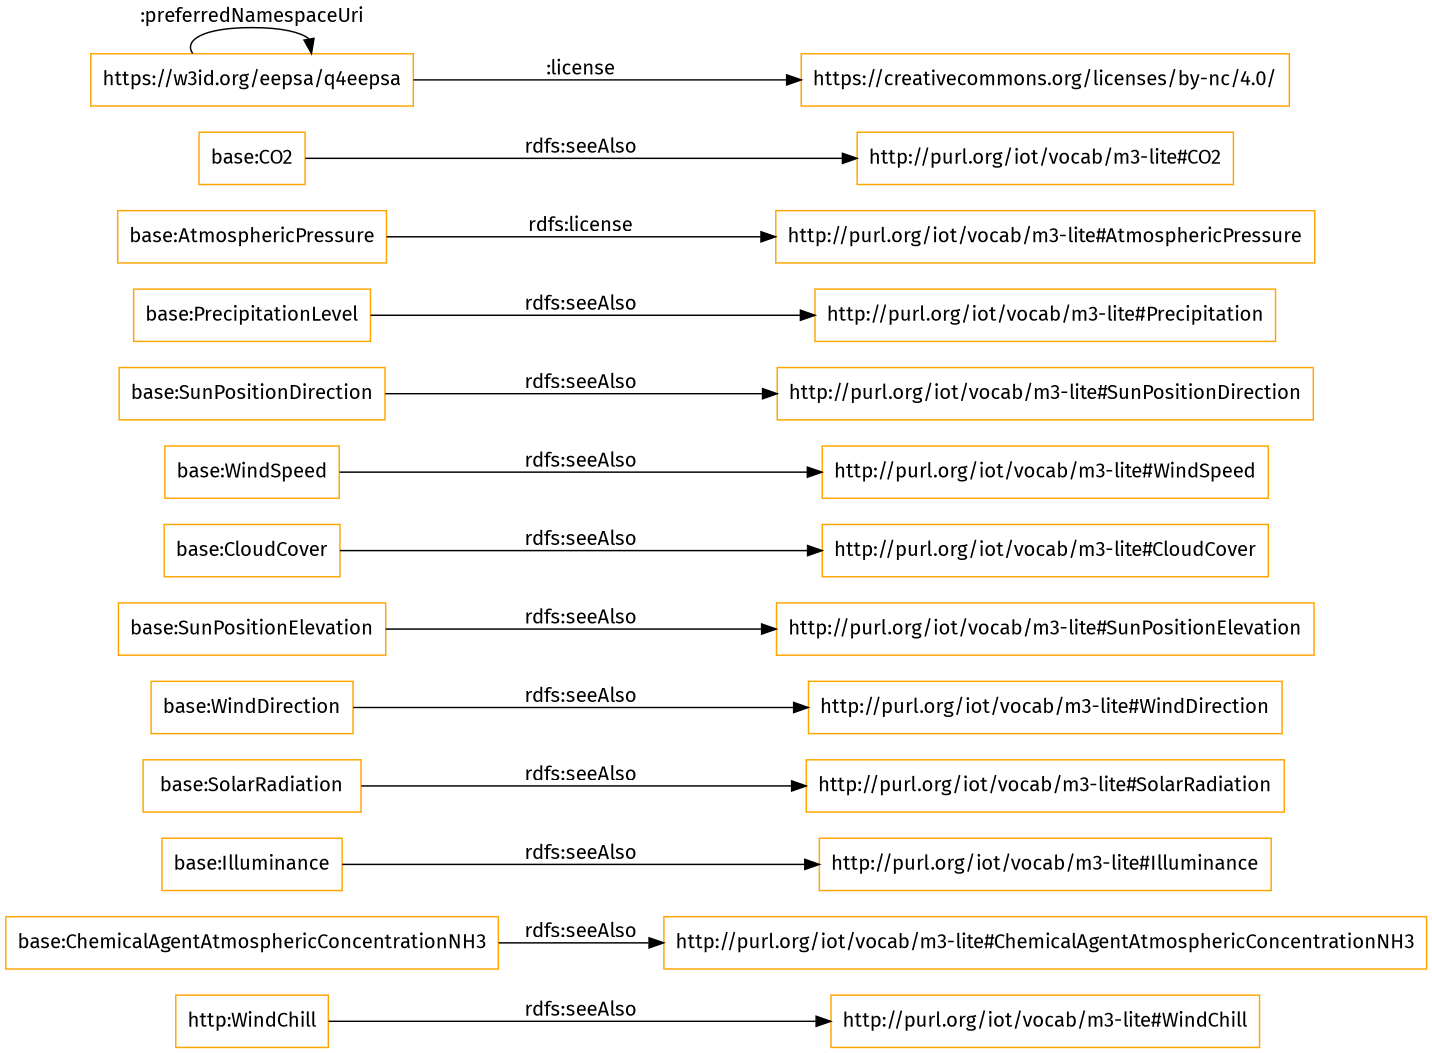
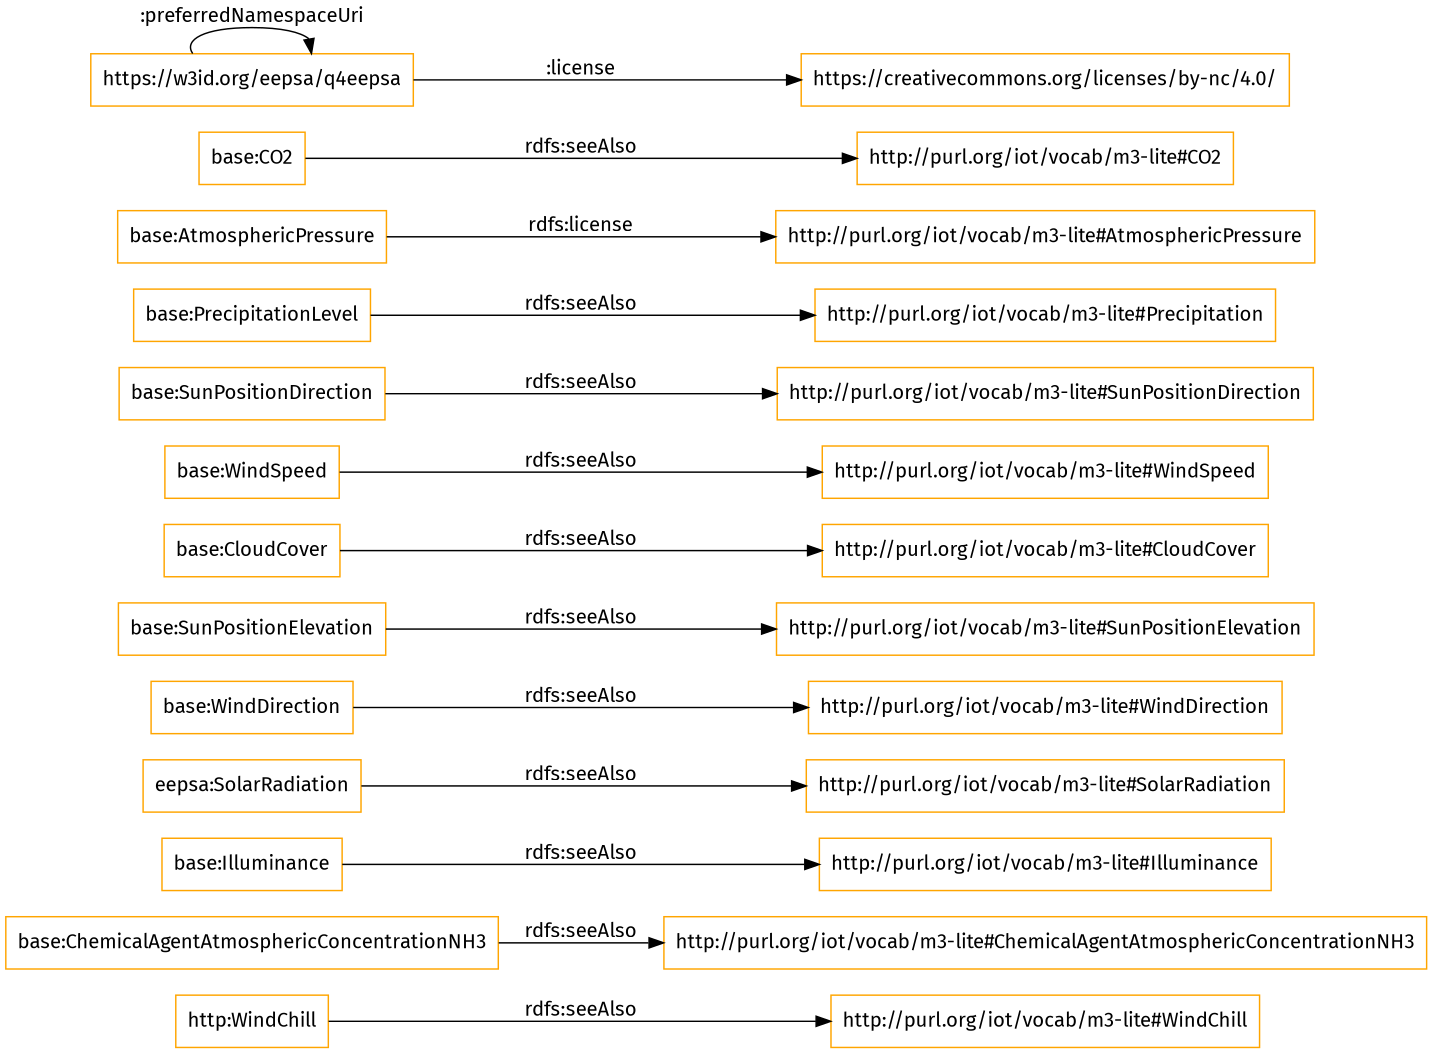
node "base:SolarRadiation": label "base:SolarRadiation" -> "eepsa:SolarRadiation"
